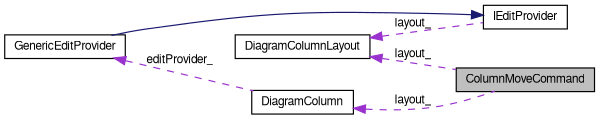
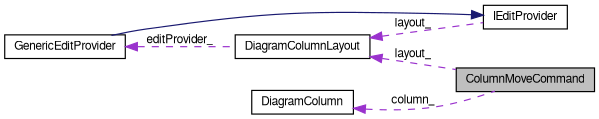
edge "DiagramColumn" -> "GenericEditProvider": now "DiagramColumnLayout" -> "GenericEditProvider"
edge "ColumnMoveCommand" -> "DiagramColumn": label "layout_" -> "column_"
